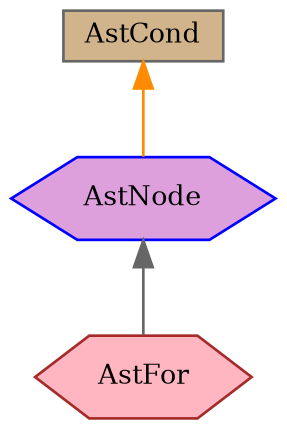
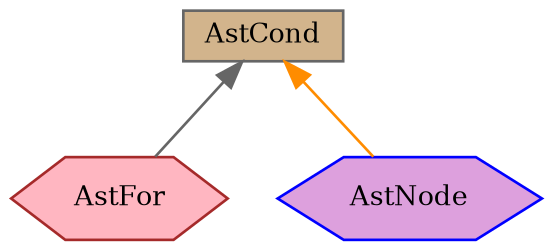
edge "AstFor" -> "AstNode": now "AstFor" -> "AstCond"
